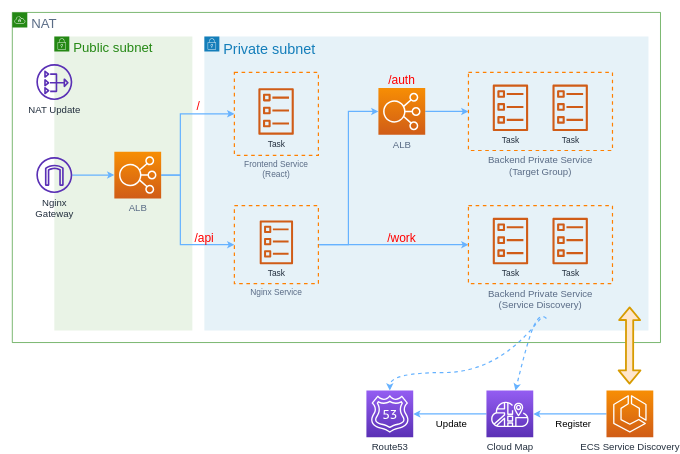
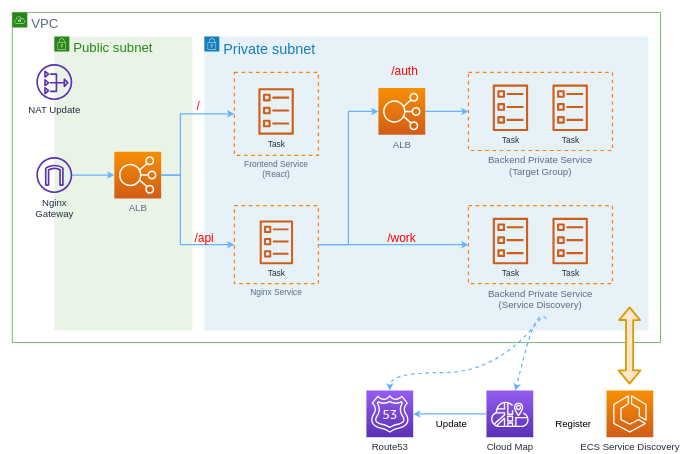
node "NAT": label "NAT" -> "VPC"
node "/auth": moved (402, 79) -> (405, 70)
edge "ECS Service Discovery" -> "Cloud Map": removed
